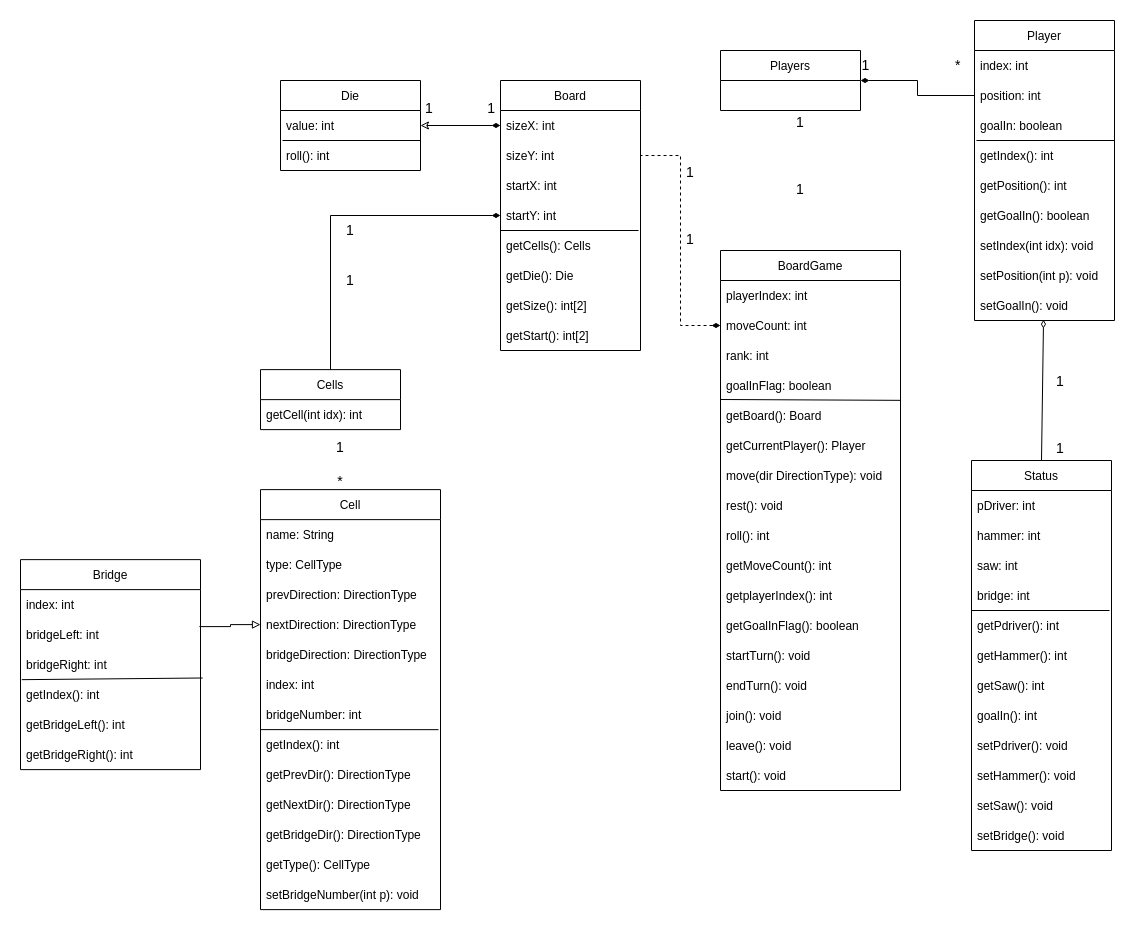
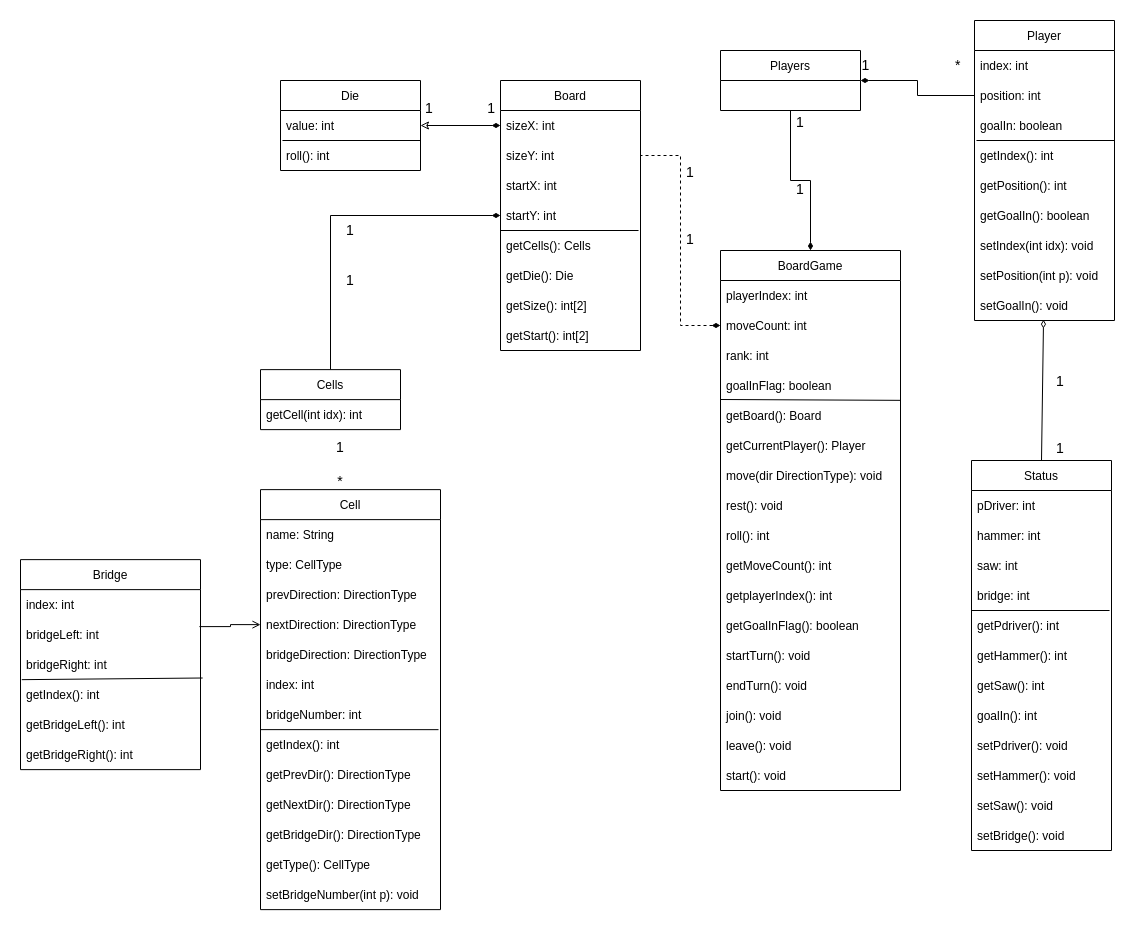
edge "Players" -> "BoardGame": added
edge "bridgeLeft: int" -> "nextDirection: DirectionType": arrowhead block -> open
